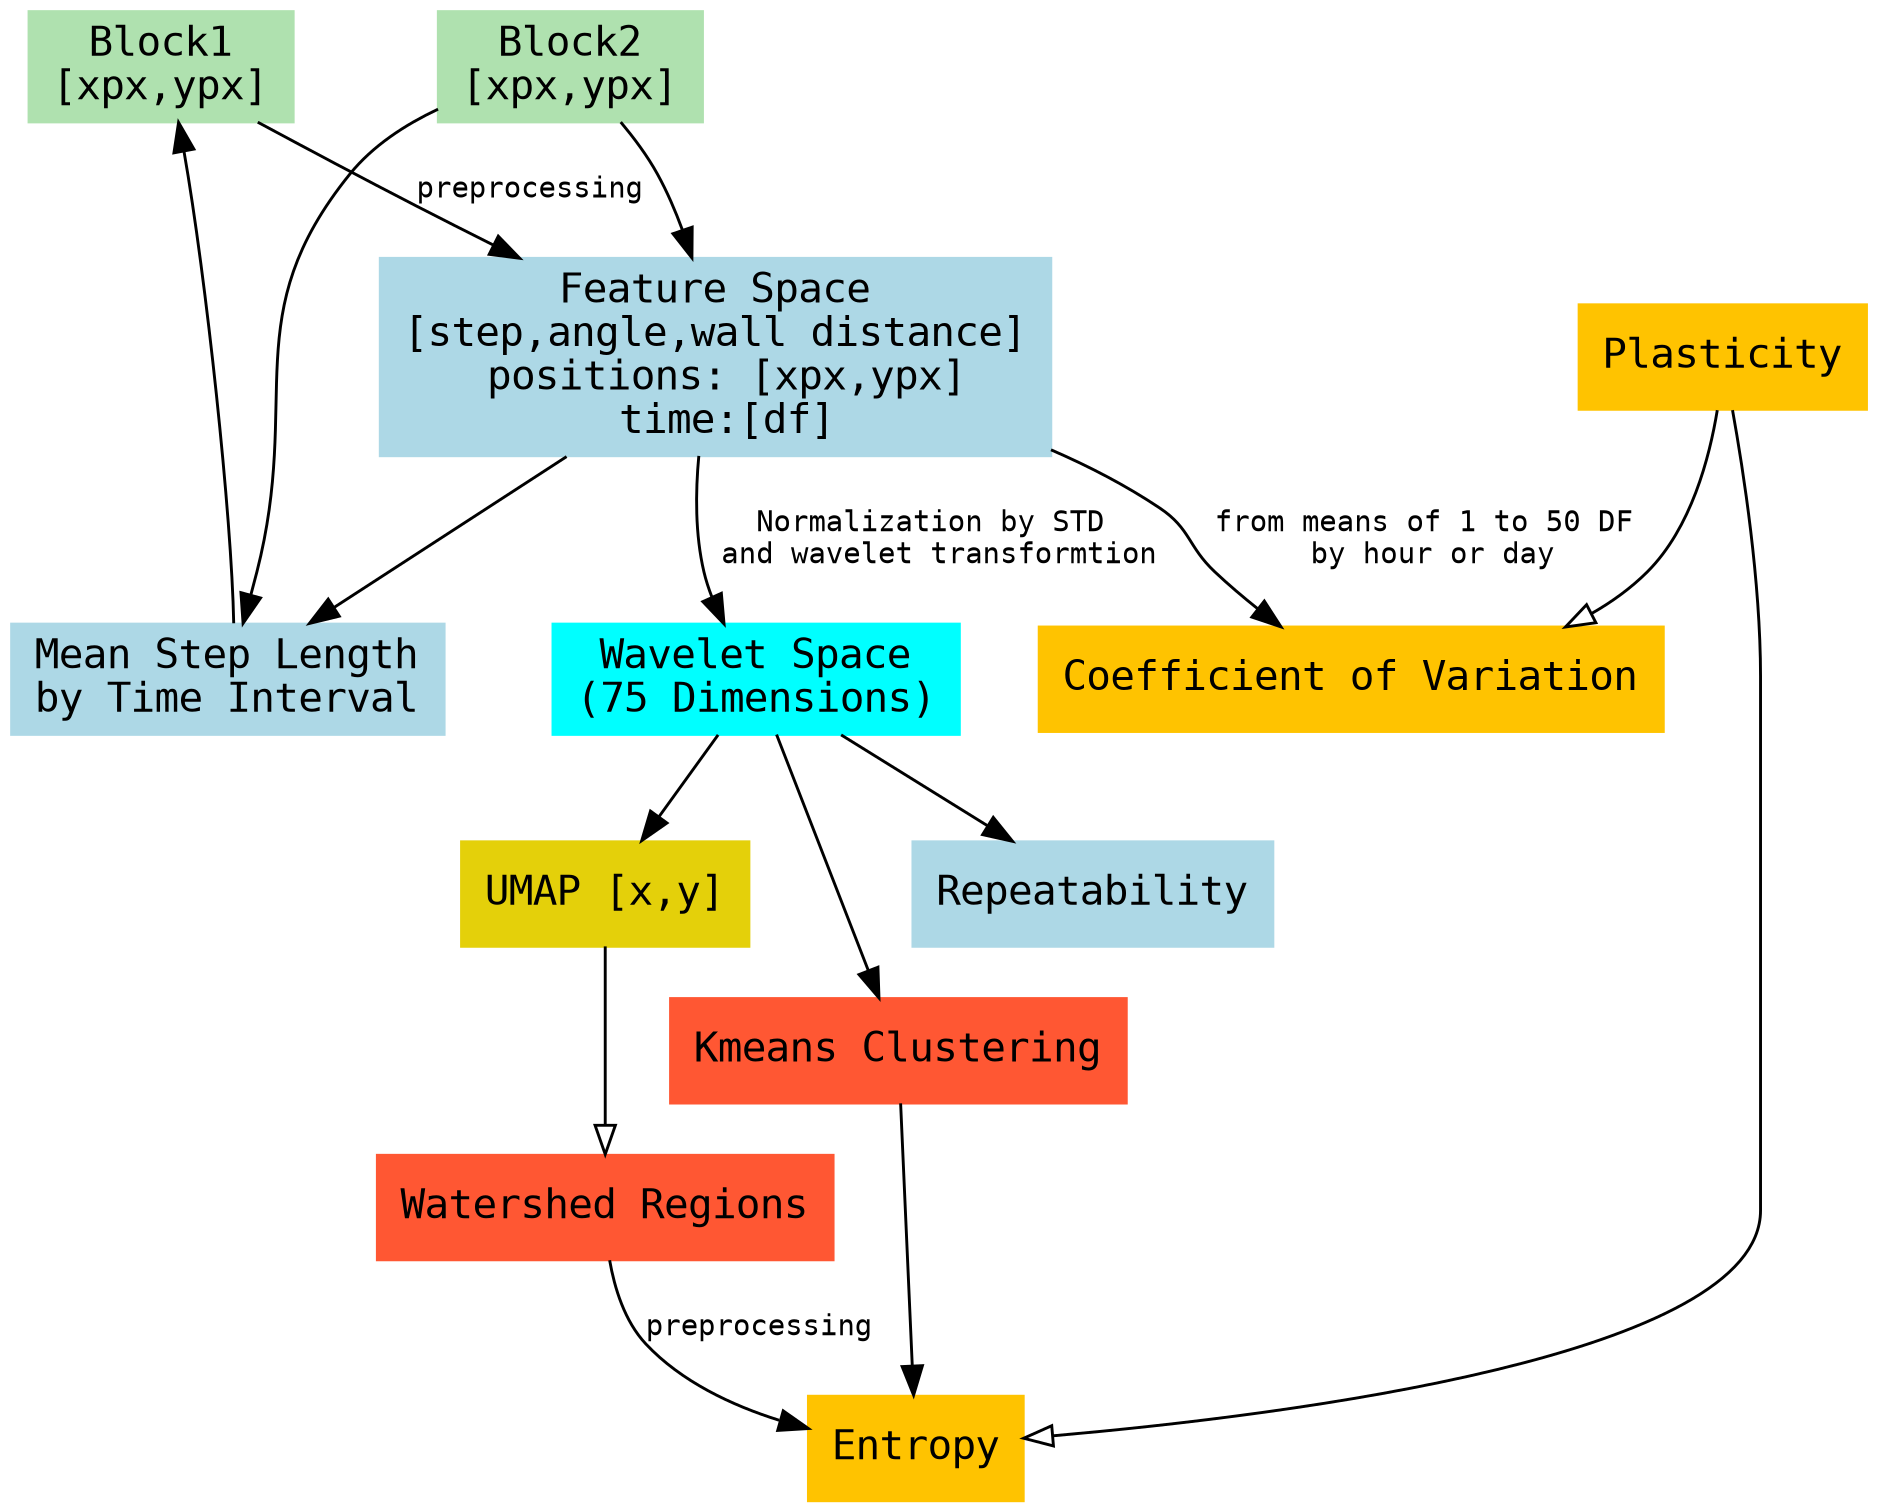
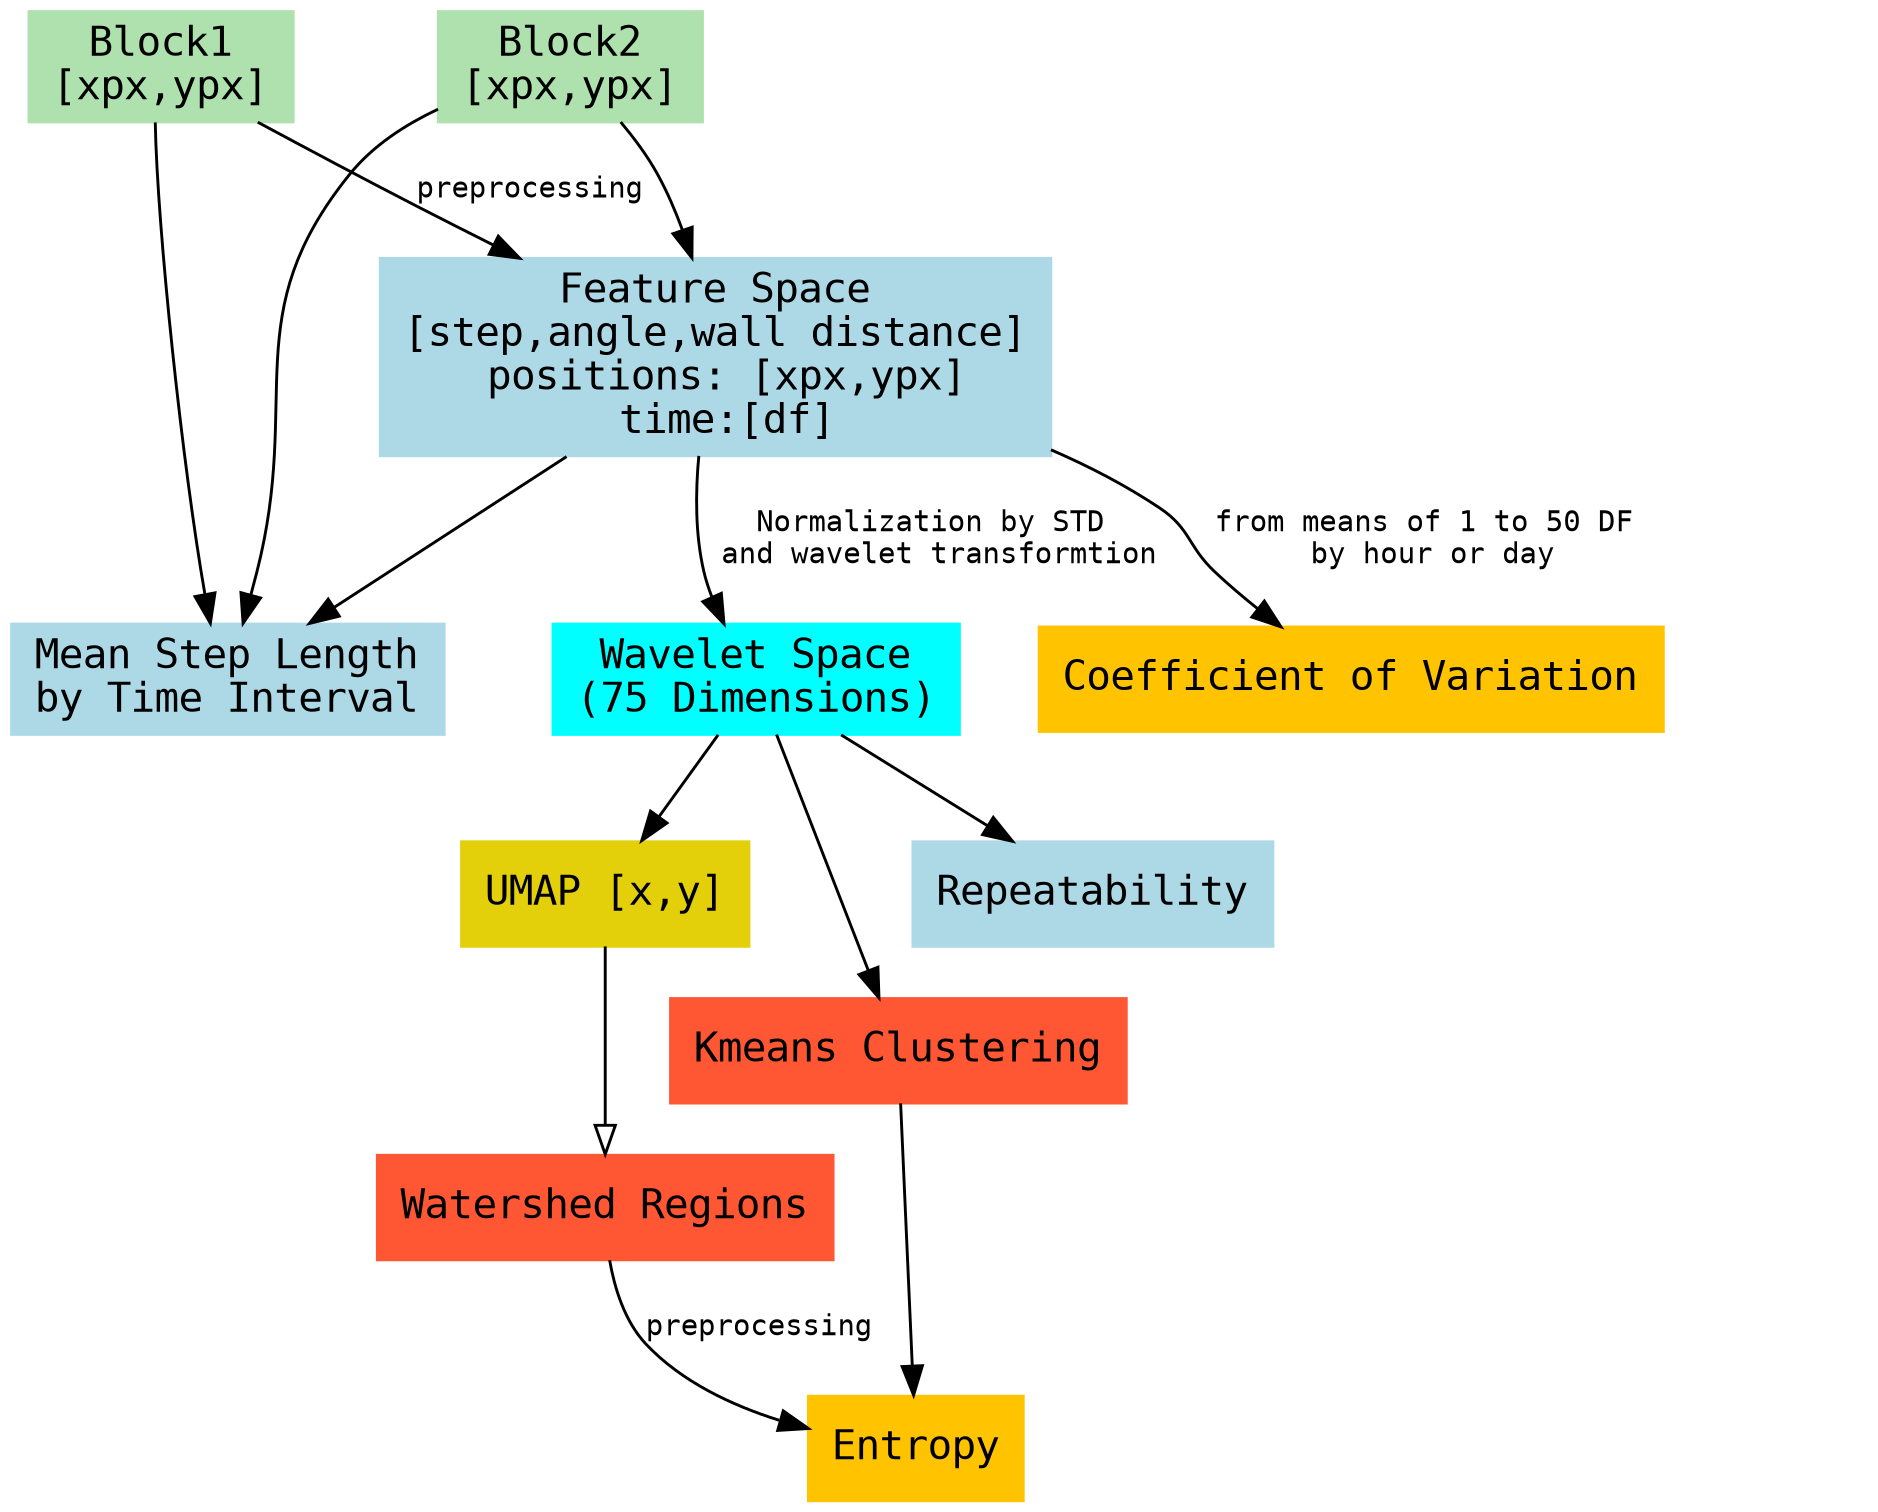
node "Plasticity": removed
edge "Mean Step Length by Time Interval" -> "Block1 [xpx,ypx]": reversed
